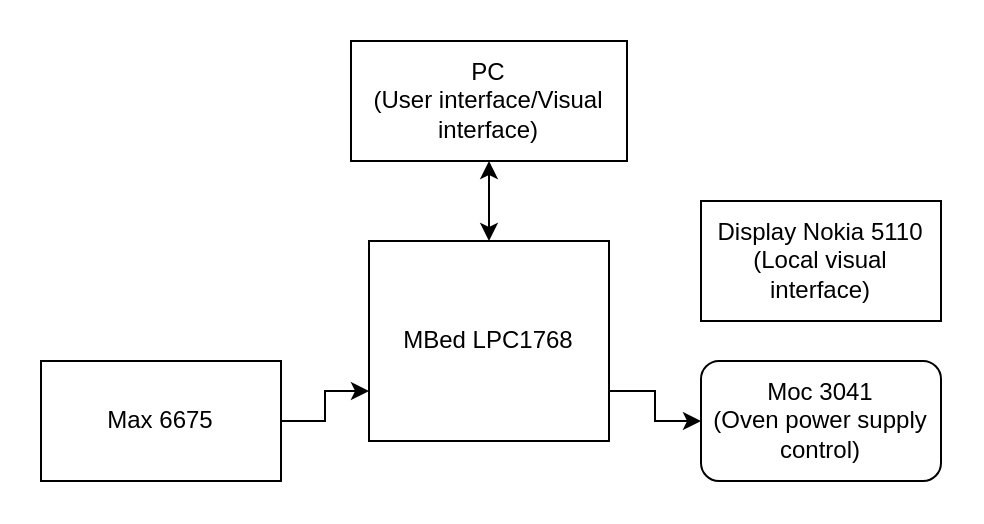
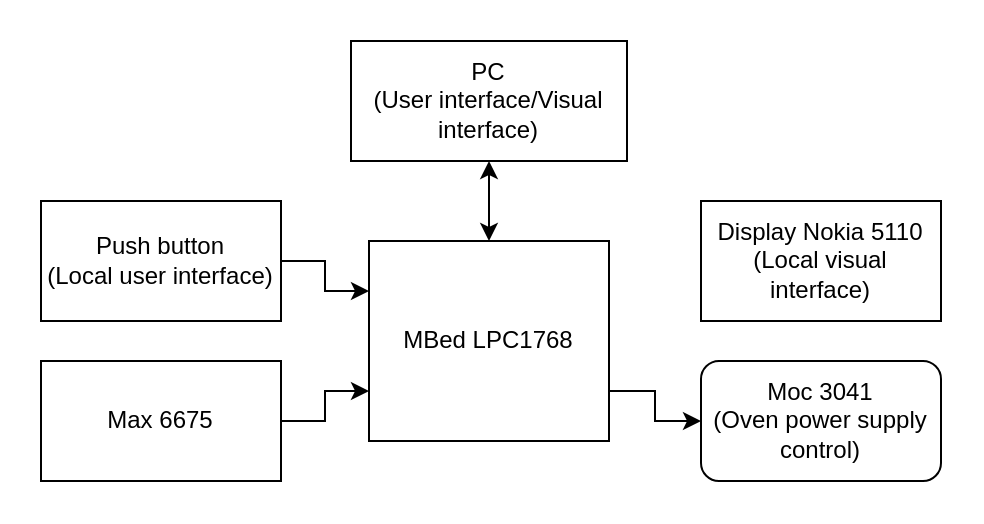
node "Push button (Local user interface)": added
edge "Push button (Local user interface)" -> "MBed LPC1768": added
